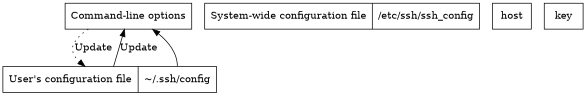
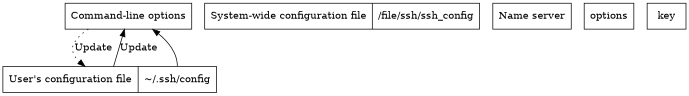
node "System-wide configuration file": text "/etc/ssh/ssh_config" -> "/file/ssh/ssh_config"
node "host": label "host" -> "options"
node "Name server": added
